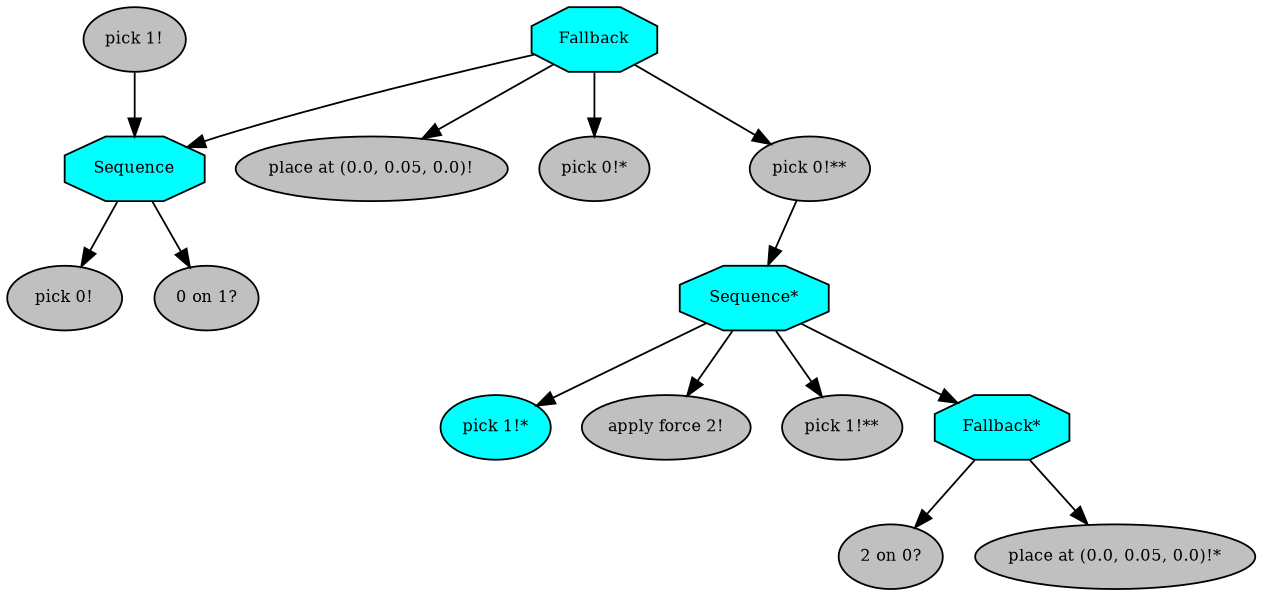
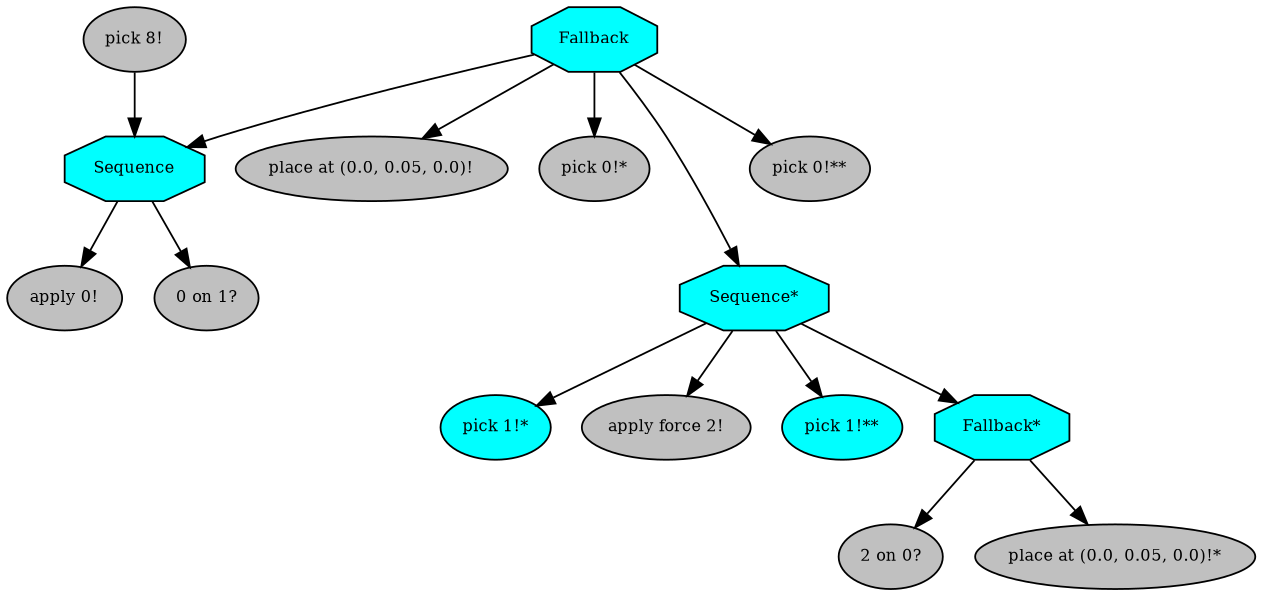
node "pick 1!": label "pick 1!" -> "pick 8!"
edge "pick 0!**" -> "Sequence*": now "Fallback" -> "Sequence*"
node "pick 0!": label "pick 0!" -> "apply 0!"
node "pick 1!**": fillcolor gray -> cyan
